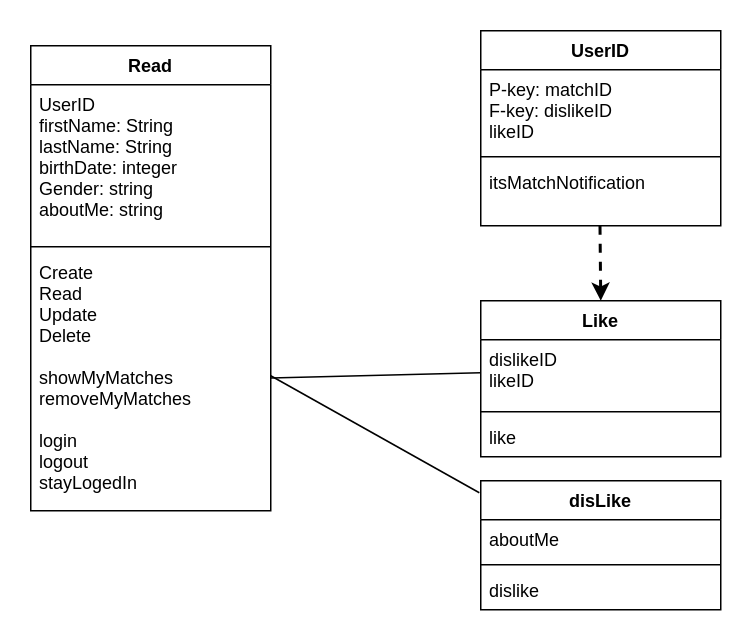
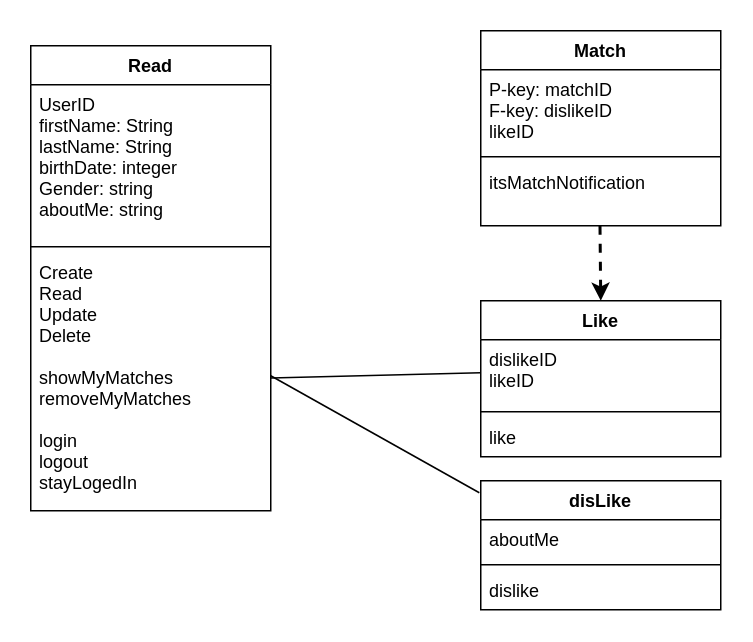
node "UserID": label "UserID" -> "Match"
